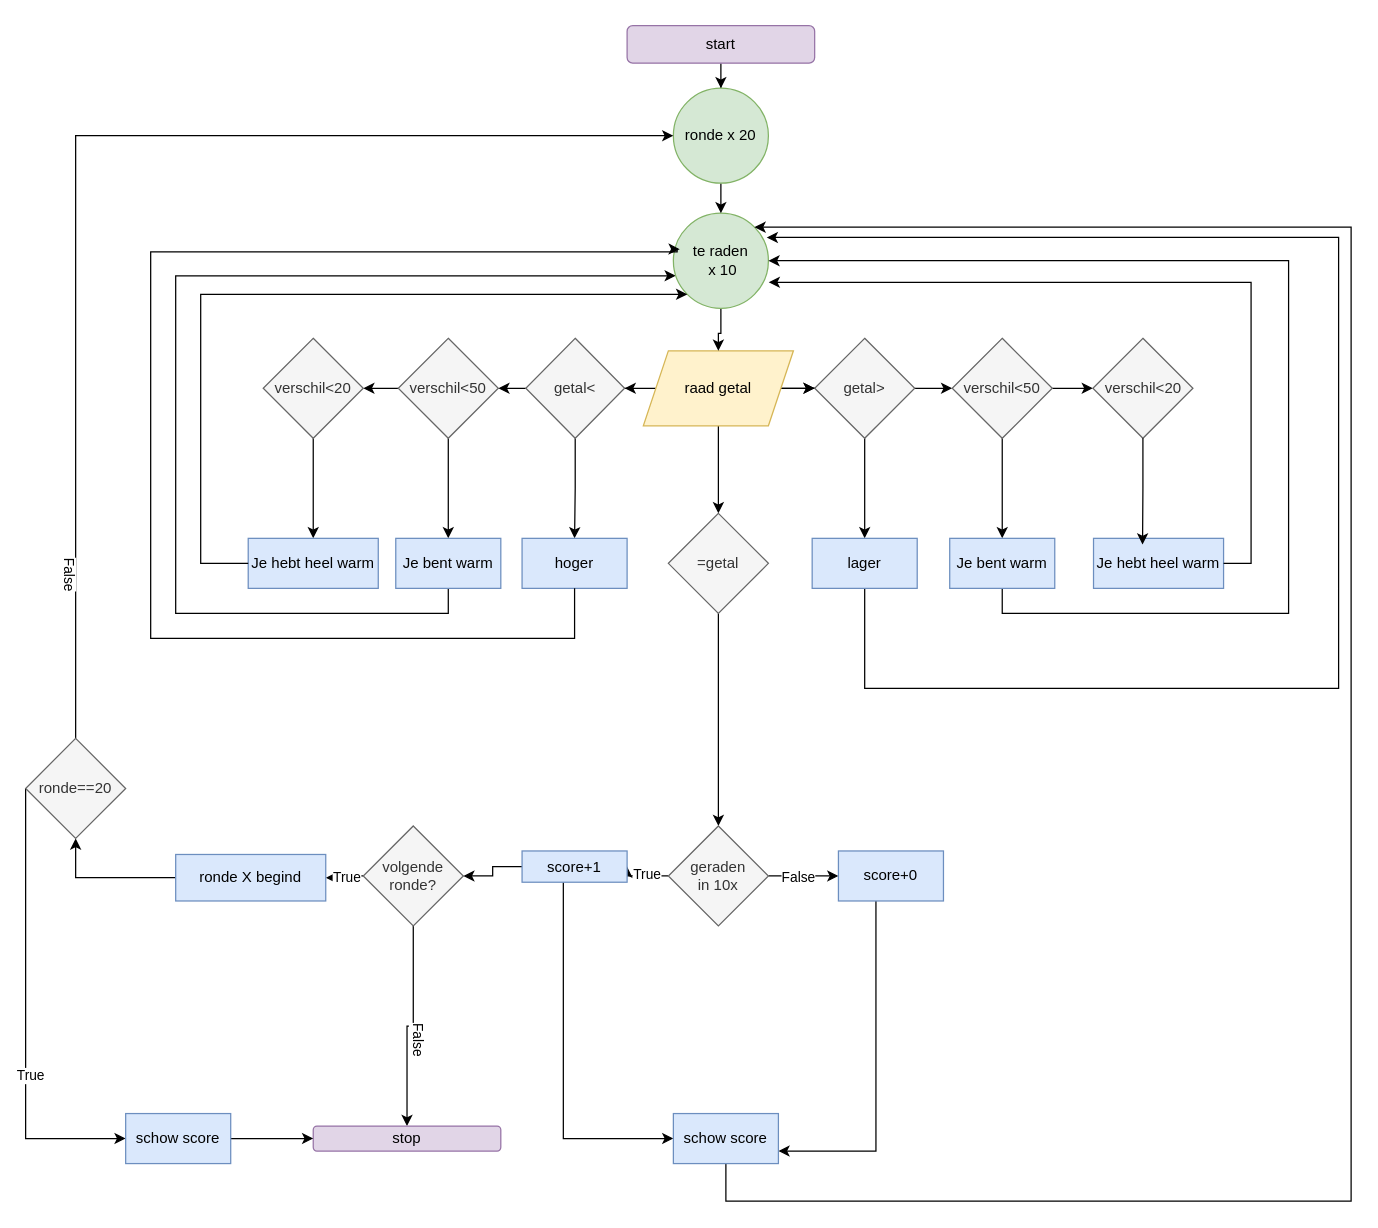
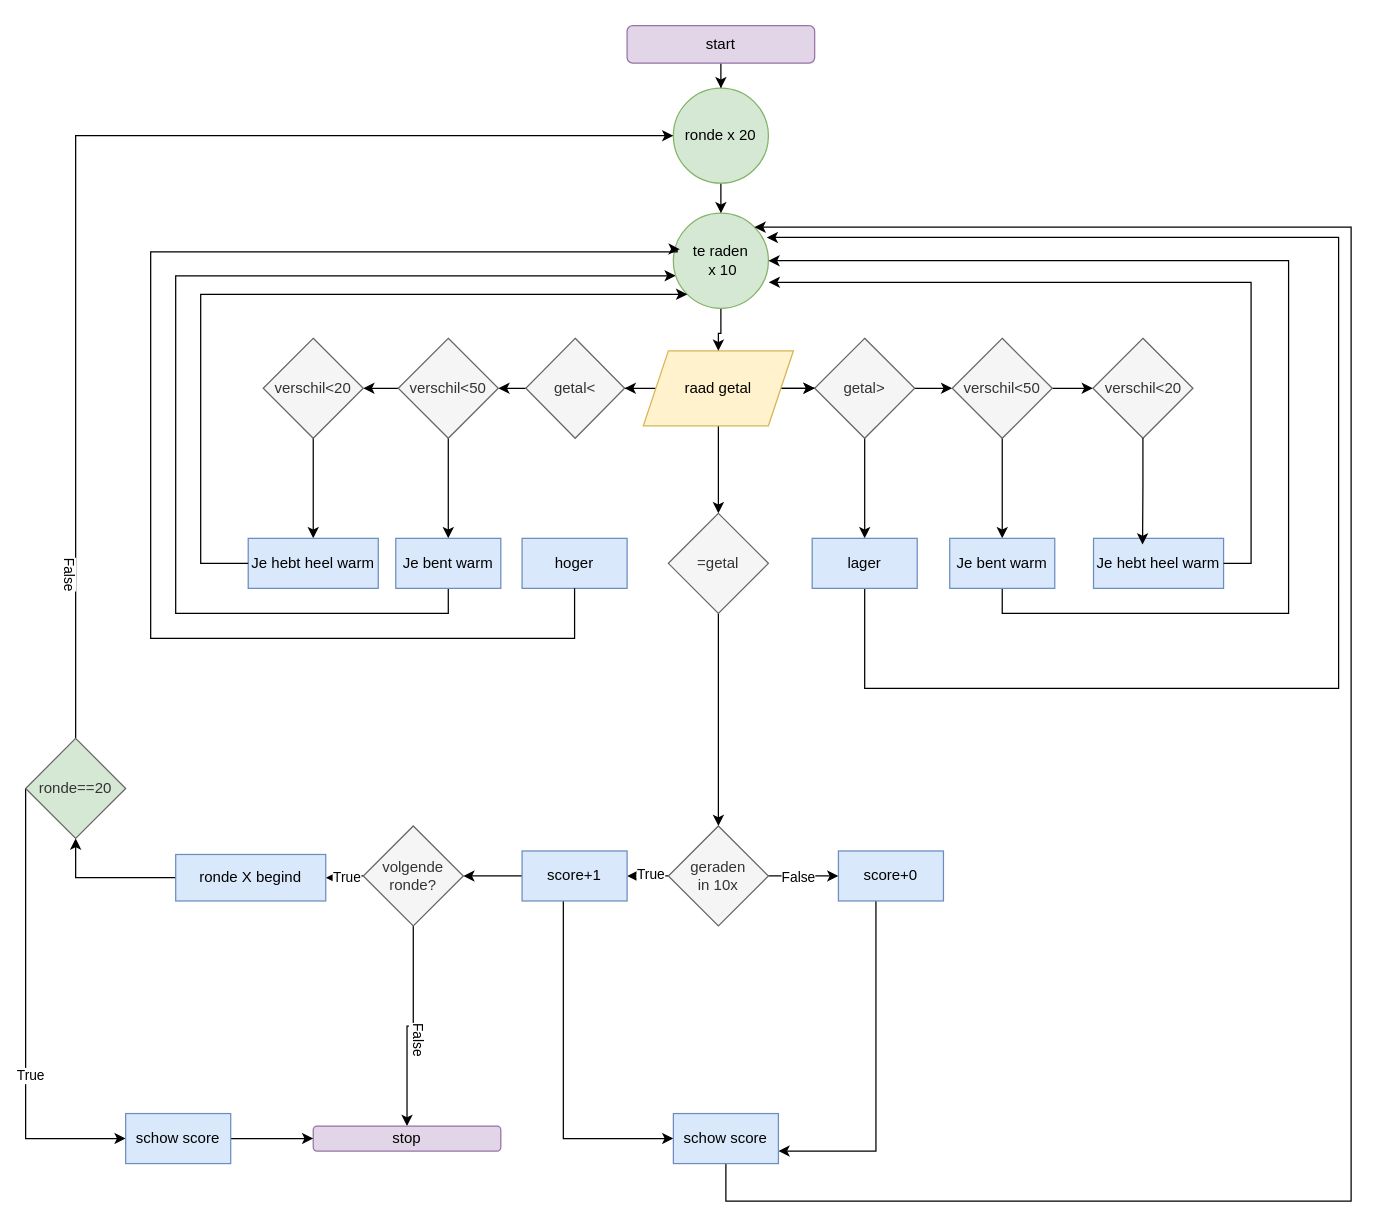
edge "getal<" -> "hoger": removed
node "ronde==20": fillcolor #f5f5f5 -> #d5e8d4
node "score+1": size 105x31 -> 105x50
